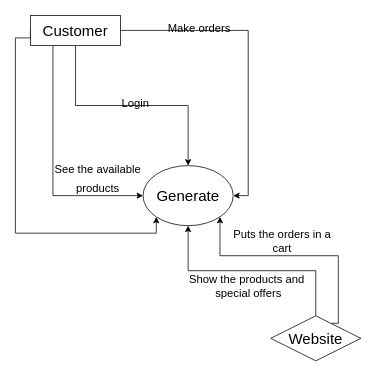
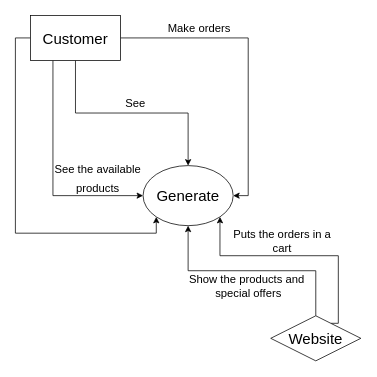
node "Customer": size 90x30 -> 90x45
node "Login": label "Login" -> "See"
